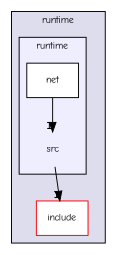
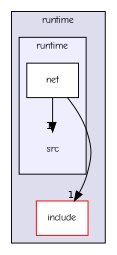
edge "src" -> "include": now "net" -> "include"
